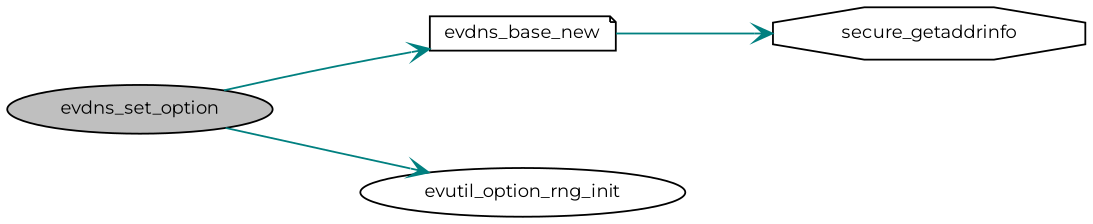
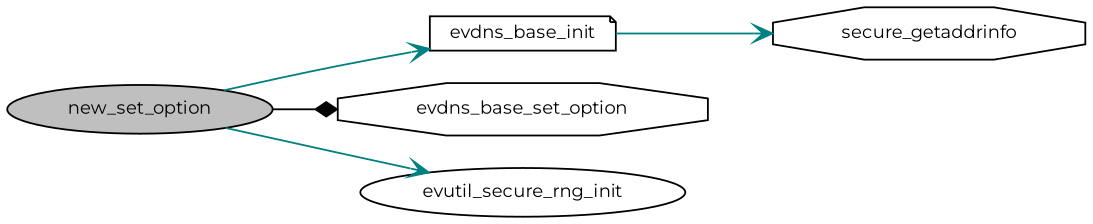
node "evdns_base_new": label "evdns_base_new" -> "evdns_base_init"
node "evdns_set_option": label "evdns_set_option" -> "new_set_option"
node "evdns_base_set_option": added
node "evutil_option_rng_init": label "evutil_option_rng_init" -> "evutil_secure_rng_init"
